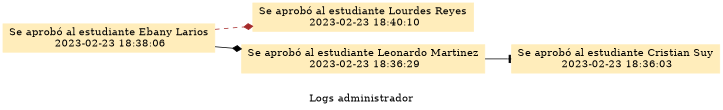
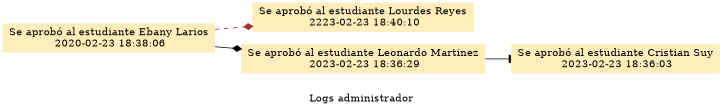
node "Se aprobó al estudiante Lourdes Reyes 2023-02-23 18:40:10": label "Se aprobó al estudiante Lourdes Reyes 2023-02-23 18:40:10" -> "Se aprobó al estudiante Lourdes Reyes 2223-02-23 18:40:10"
node "Se aprobó al estudiante Ebany Larios 2023-02-23 18:38:06": label "Se aprobó al estudiante Ebany Larios 2023-02-23 18:38:06" -> "Se aprobó al estudiante Ebany Larios 2020-02-23 18:38:06"
